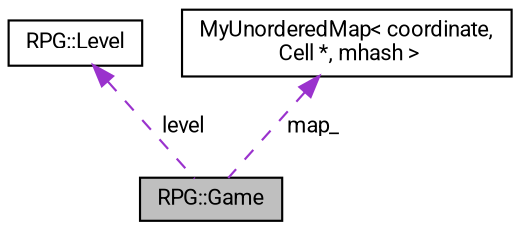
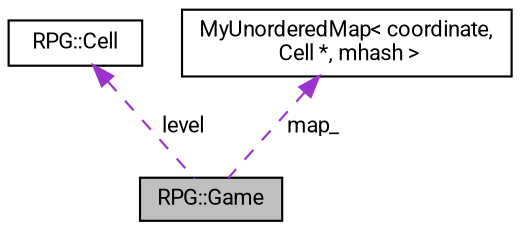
node "RPG::Level": label "RPG::Level" -> "RPG::Cell"
